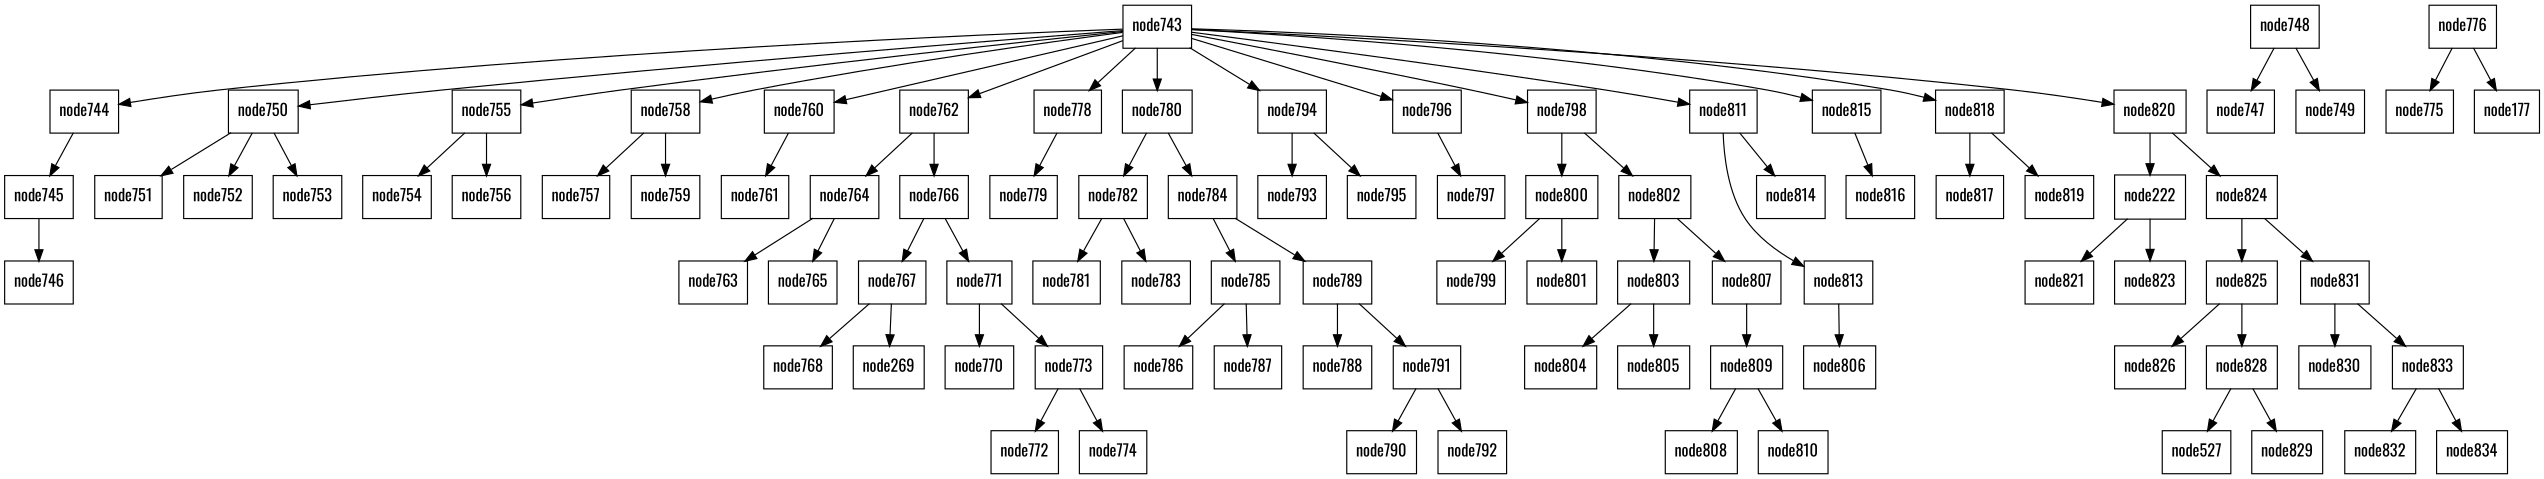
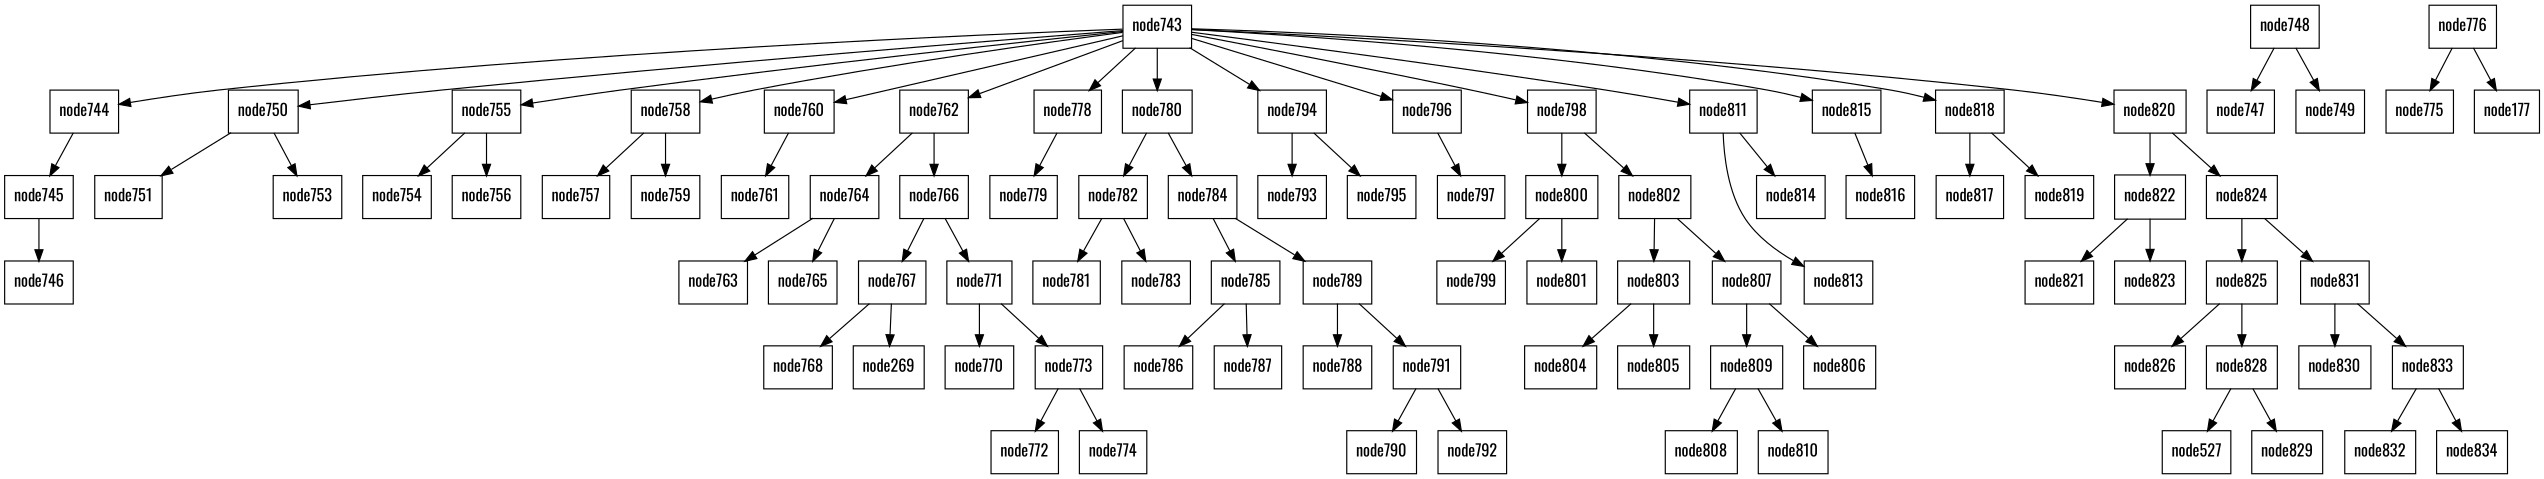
node "node752": removed
node "node222": label "node222" -> "node822"
edge "node813" -> "node806": now "node807" -> "node806"
